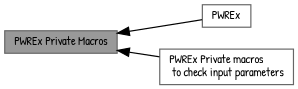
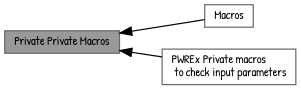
node "PWREx": label "PWREx" -> "Macros"
node "PWREx Private Macros": label "PWREx Private Macros" -> "Private Private Macros"
